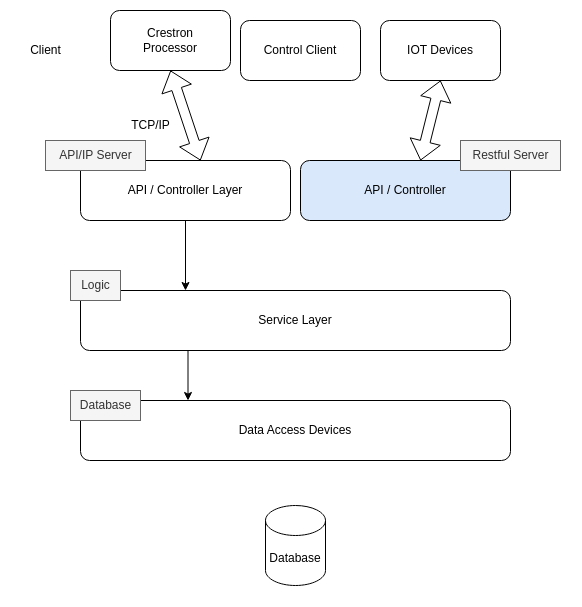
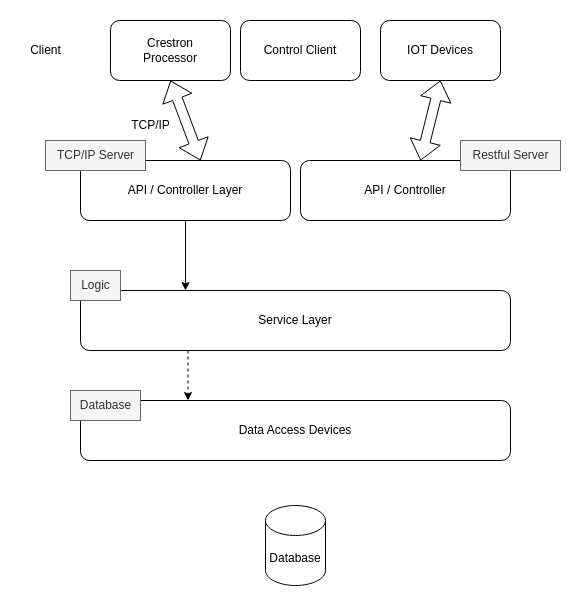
node "Crestron Processor": moved (171, 41) -> (171, 51)
node "API/IP Server": label "API/IP Server" -> "TCP/IP Server"
node "API / Controller": fillcolor #dae8fc -> #ffffff
edge "Service Layer" -> "Data Access Devices": style solid -> dashed
